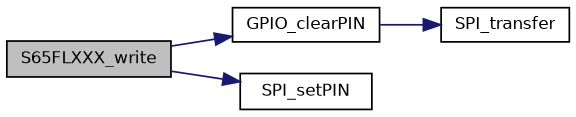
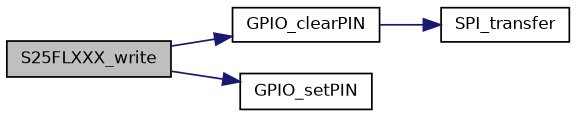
node "S65FLXXX_write": label "S65FLXXX_write" -> "S25FLXXX_write"
node "SPI_setPIN": label "SPI_setPIN" -> "GPIO_setPIN"
